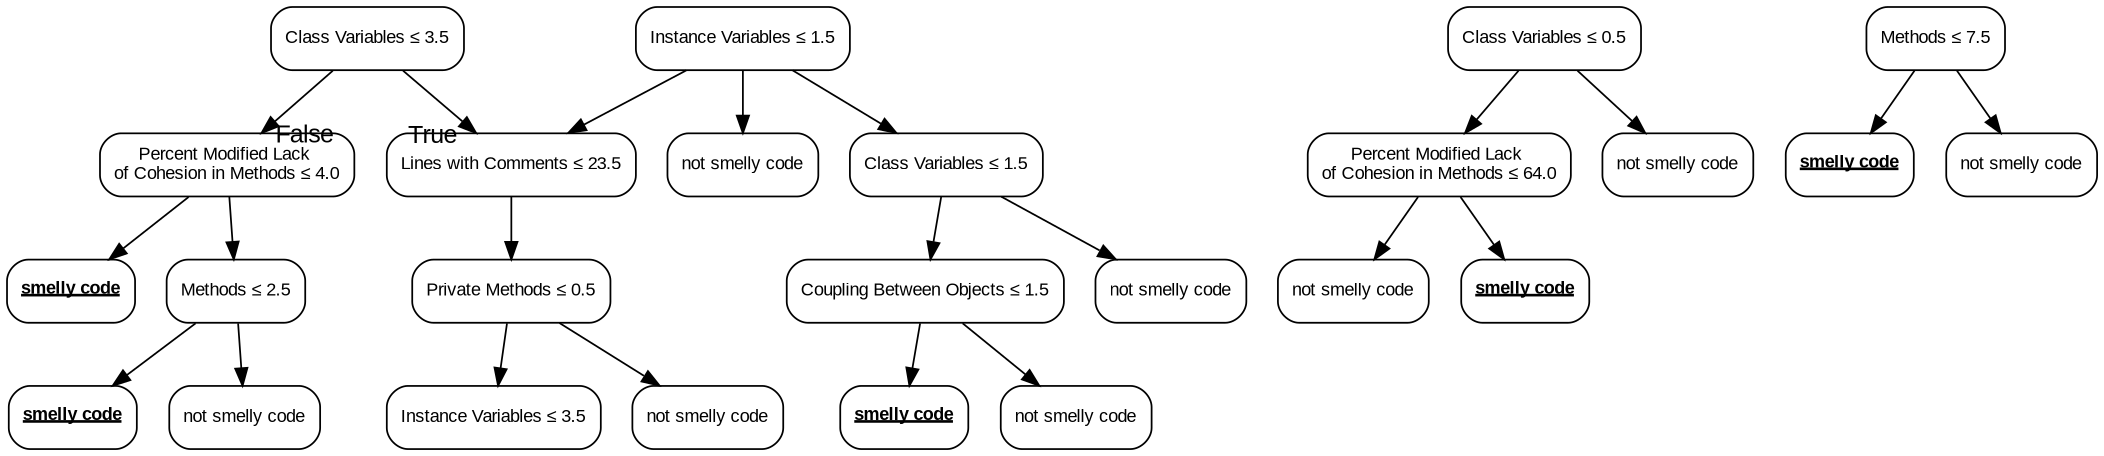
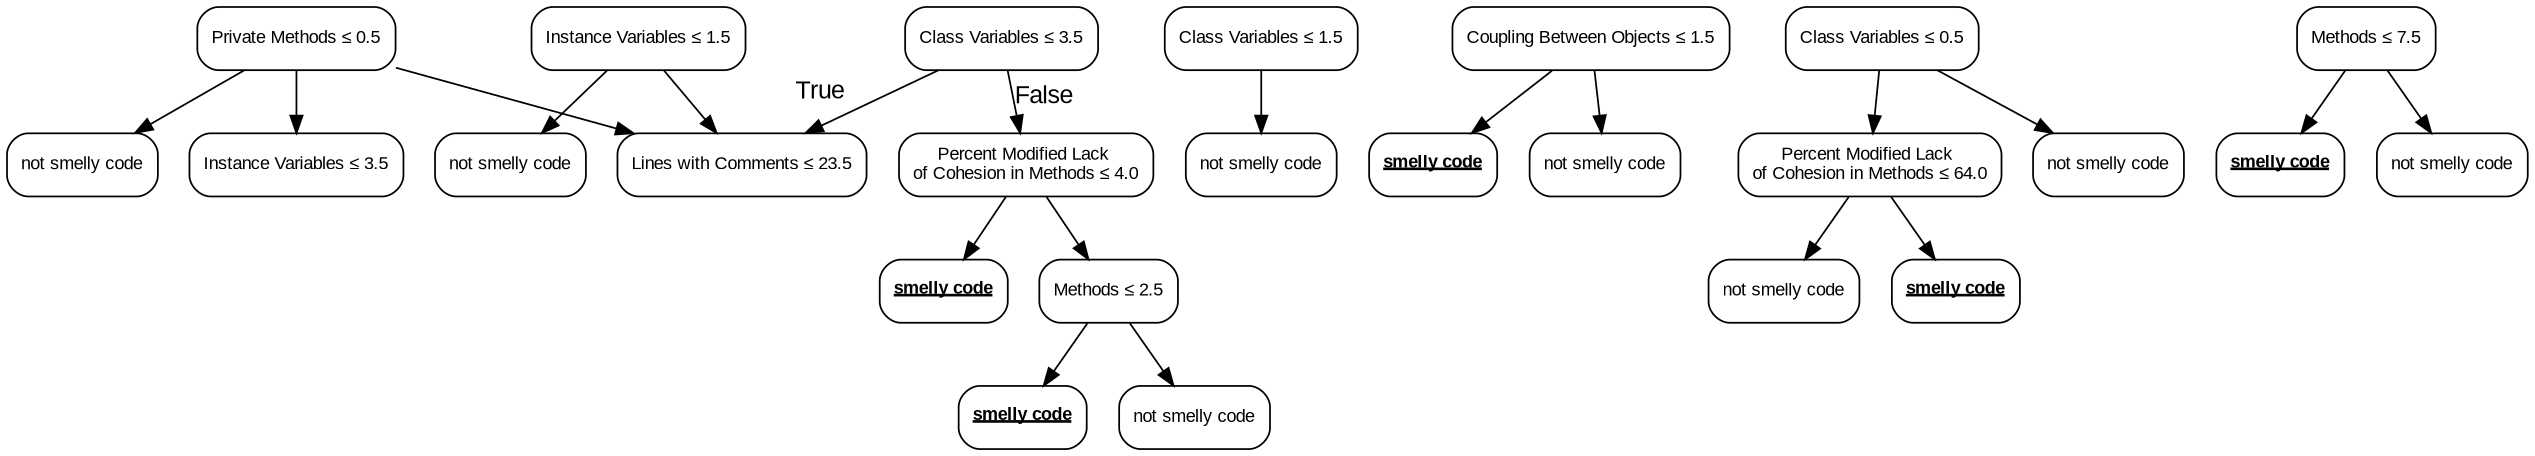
edge "Instance Variables ≤ 1.5" -> "Class Variables ≤ 1.5": removed
edge "Lines with Comments ≤ 23.5" -> "Private Methods ≤ 0.5": reversed
edge "Class Variables ≤ 1.5" -> "Coupling Between Objects ≤ 1.5": removed
